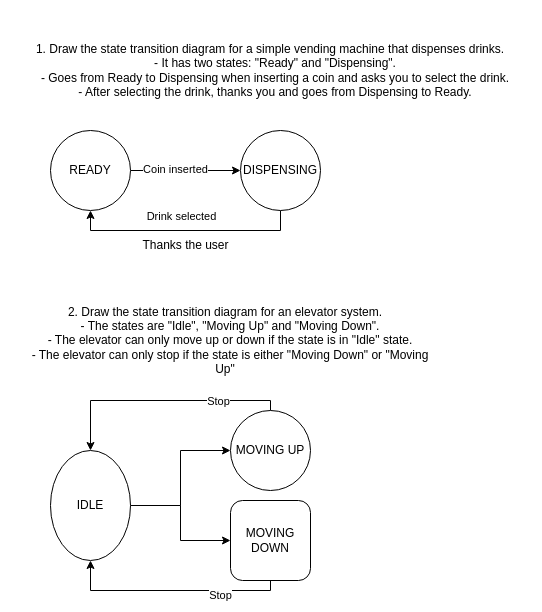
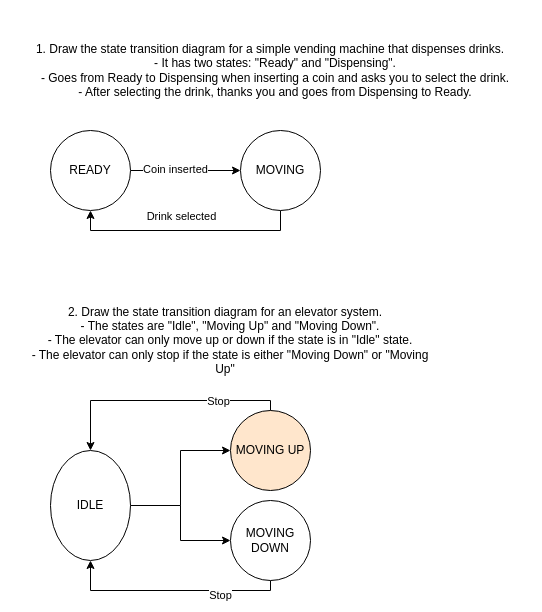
node "DISPENSING": label "DISPENSING" -> "MOVING"
node "Thanks the user": removed
node "MOVING UP": fillcolor #ffffff -> #ffe6cc
node "MOVING DOWN": shape rounded rectangle -> ellipse
